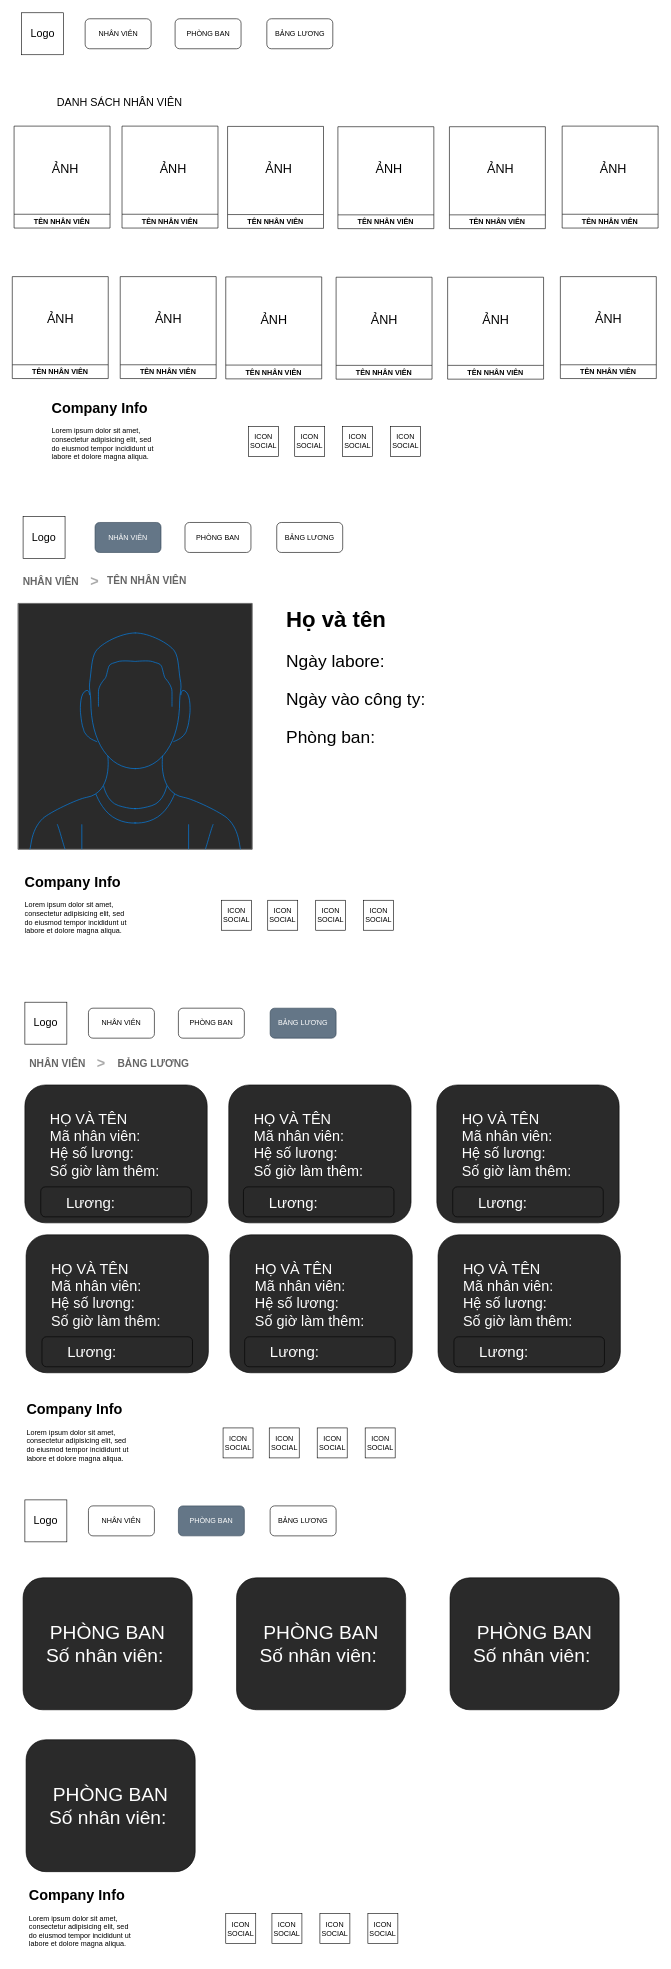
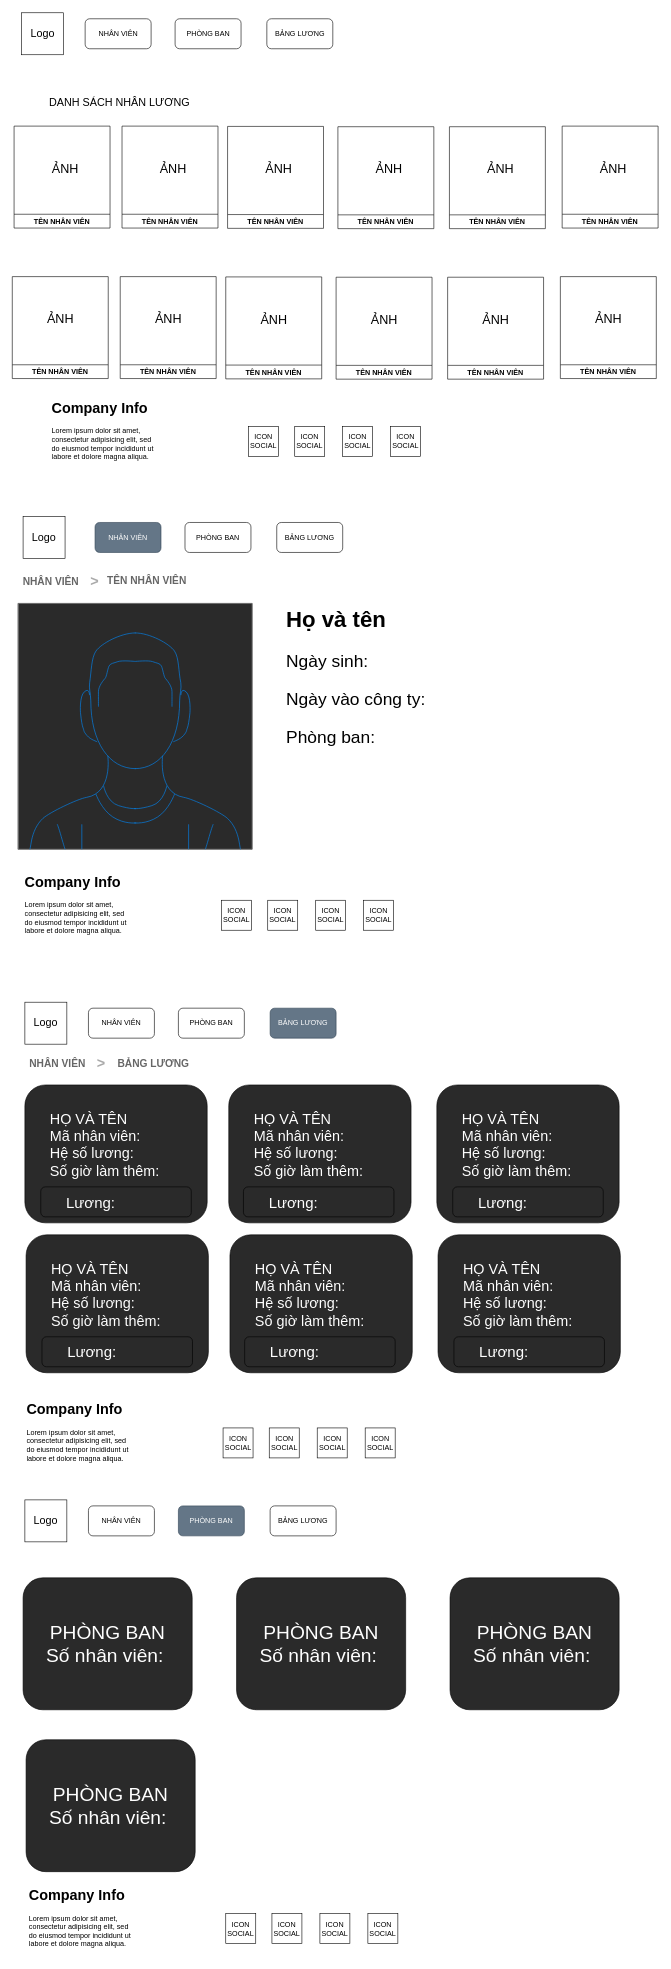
node "DANH SÁCH NHÂN VIÊN": label "DANH SÁCH NHÂN VIÊN" -> "DANH SÁCH NHÂN LƯƠNG"
node "Họ và tênNgày labore: Ngày vào công ty: Phòng ban:": label "Họ và tênNgày labore: Ngày vào công ty: Phòng ban:" -> "Họ và tênNgày sinh: Ngày vào công ty: Phòng ban:"
